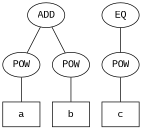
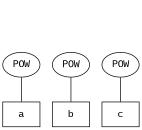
node "ADD": removed
node "EQ": removed
